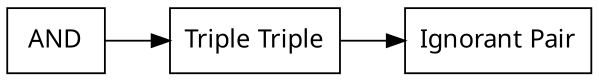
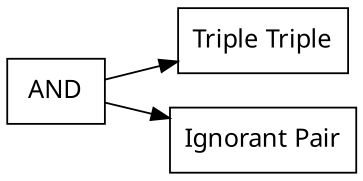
edge "Triple Triple" -> "Ignorant Pair": now "AND" -> "Ignorant Pair"
